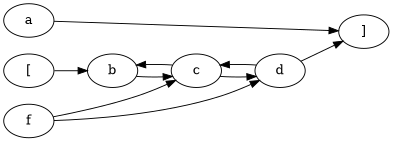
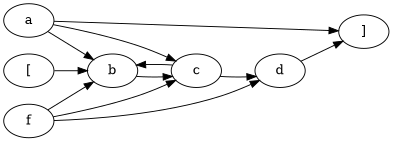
edge "a" -> "b": added
edge "d" -> "c": now "a" -> "c"
edge "f" -> "b": added
